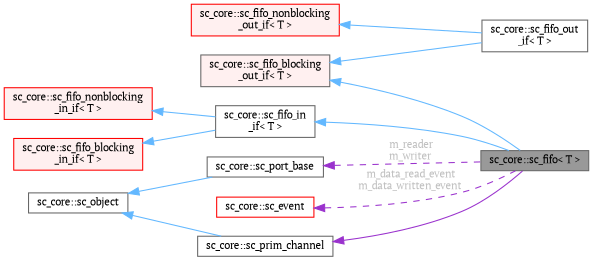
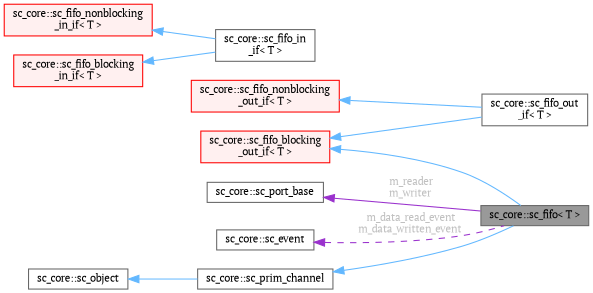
node "sc_core::sc_fifo_blocking _out_if< T >": color gray40 -> red
edge "sc_core::sc_fifo< T >" -> "sc_core::sc_fifo_in _if< T >": removed
edge "sc_core::sc_fifo< T >" -> "sc_core::sc_port_base": style dashed -> solid
edge "sc_core::sc_port_base" -> "sc_core::sc_object": removed
node "sc_core::sc_event": color red -> gray40
edge "sc_core::sc_fifo< T >" -> "sc_core::sc_prim_channel": color darkorchid3 -> steelblue1
